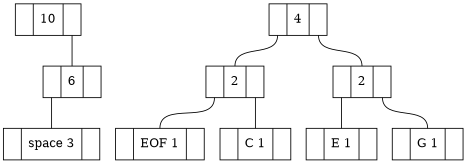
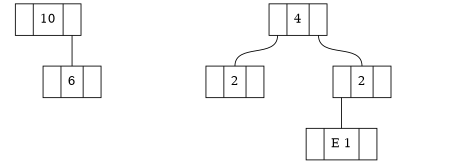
node "space 3": removed
node "EOF 1": removed
node "C 1": removed
node "G 1": removed
